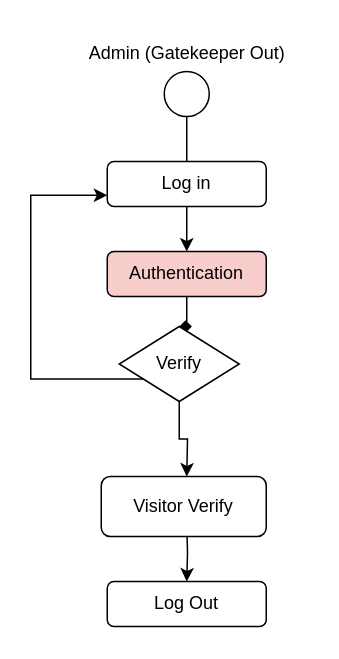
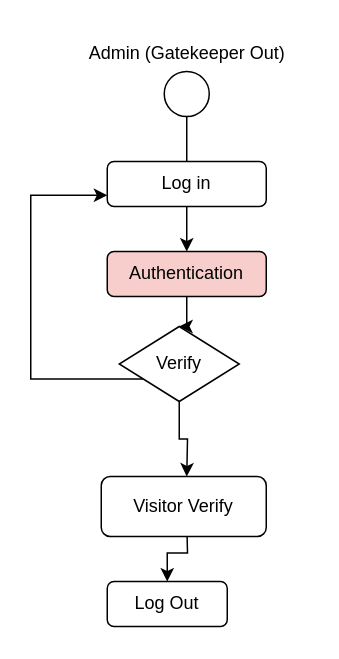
edge "Authentication" -> "Verify": arrowhead diamond -> classic
node "Log Out": size 159x45 -> 120x45
